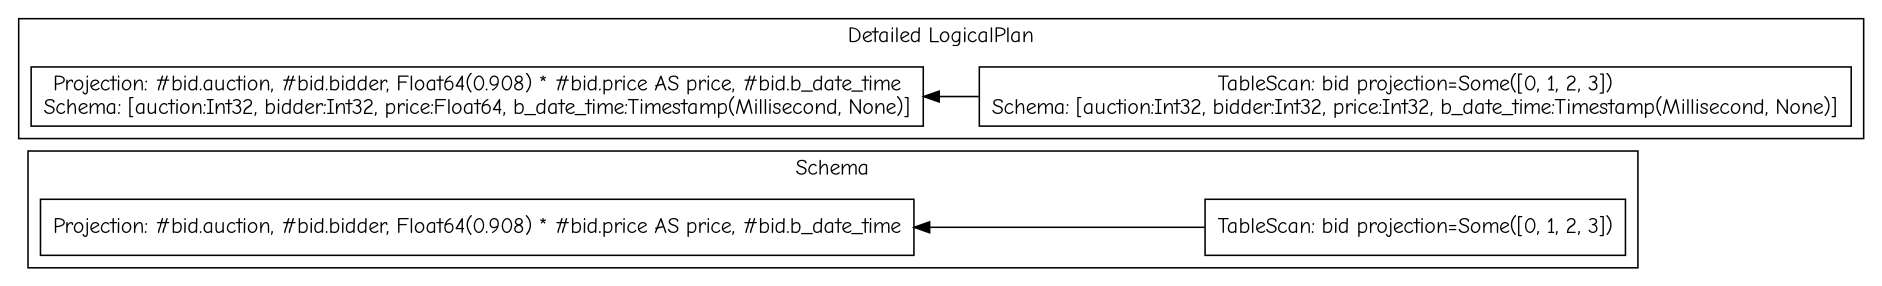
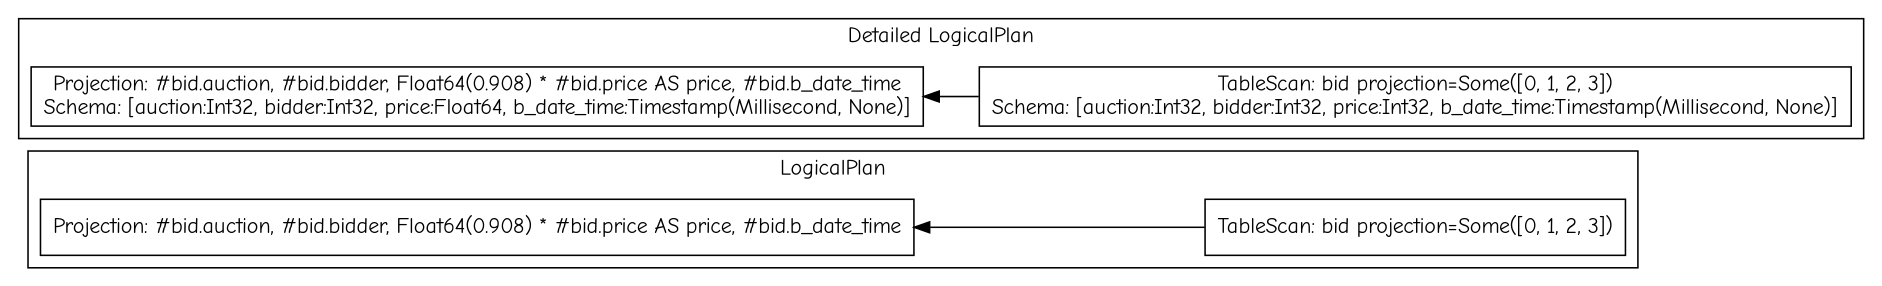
cluster "Schema": label "Schema" -> "LogicalPlan"
